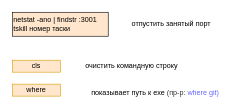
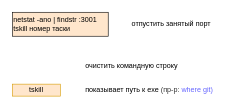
node "cls": removed
node "where": label "where" -> "tskill"
node "показывает путь к exe (пр-р: where git)": moved (159, 93) -> (153, 90)
